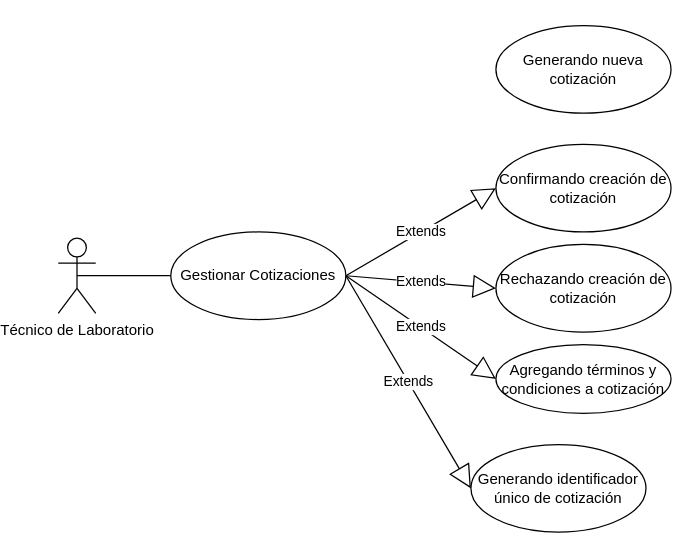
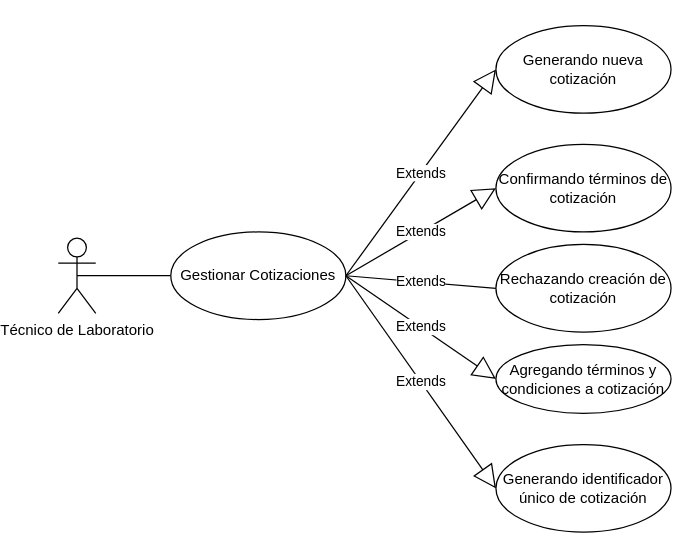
edge "Gestionar Cotizaciones" -> "Generando nueva cotización": added, label "Extends"
node "Confirmando creación de cotización": label "Confirmando creación de cotización" -> "Confirmando términos de cotización"
edge "Gestionar Cotizaciones" -> "Rechazando creación de cotización": arrowhead block -> none
node "Generando identificador único de cotización": moved (558, 488) -> (583, 488)
